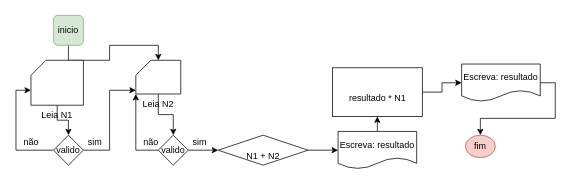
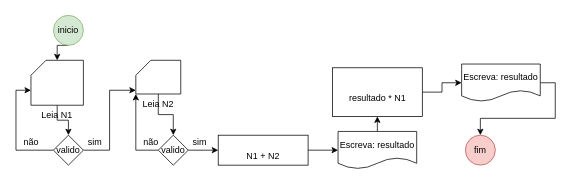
node "inicio": shape rounded rectangle -> ellipse
edge "inicio" -> "Leia N2": now "inicio" -> "Leia N1"
node "fim": size 30x23 -> 30x30
node "N1 + N2": shape diamond -> rectangle
